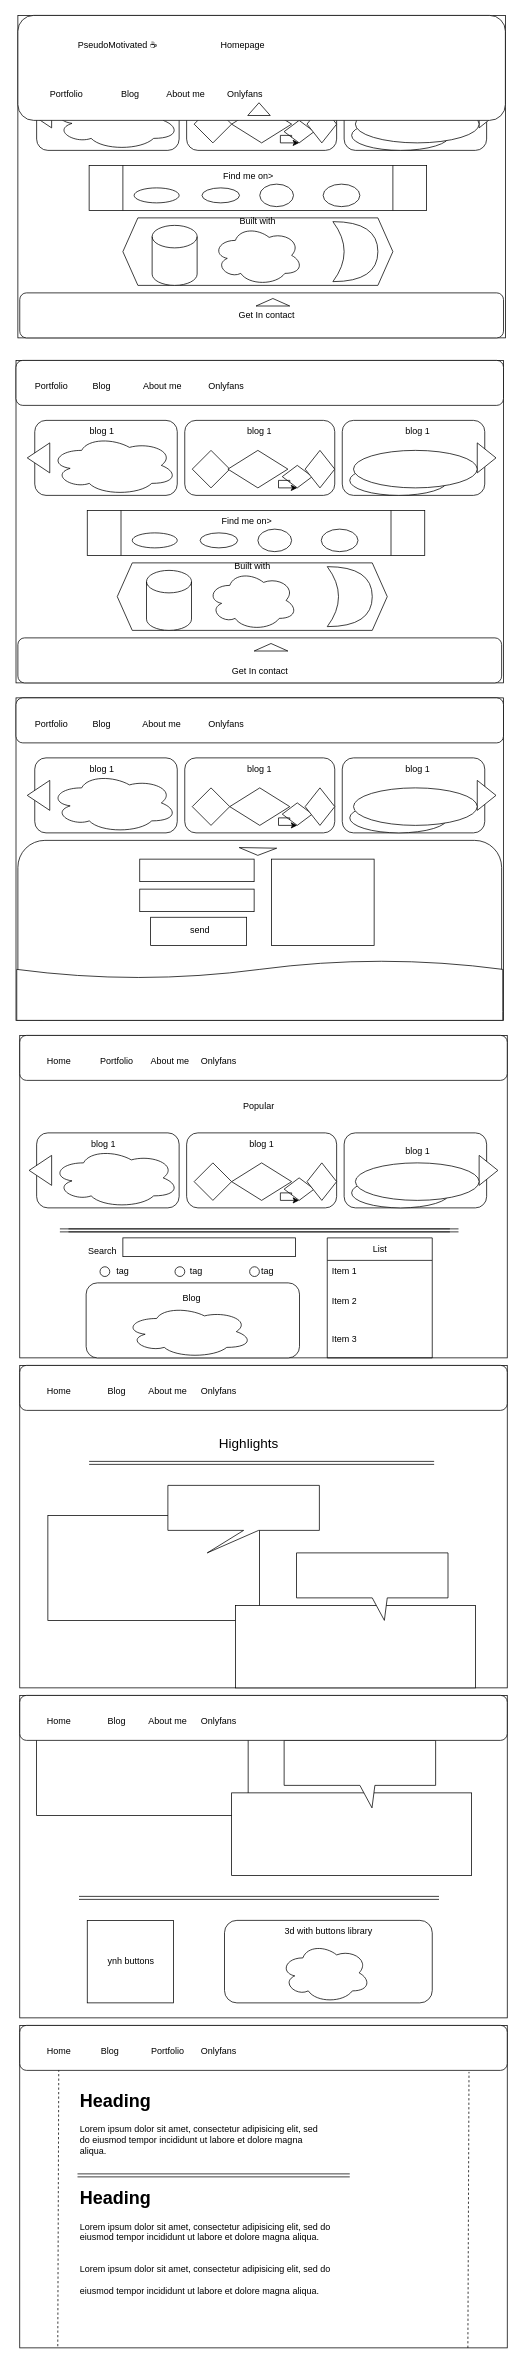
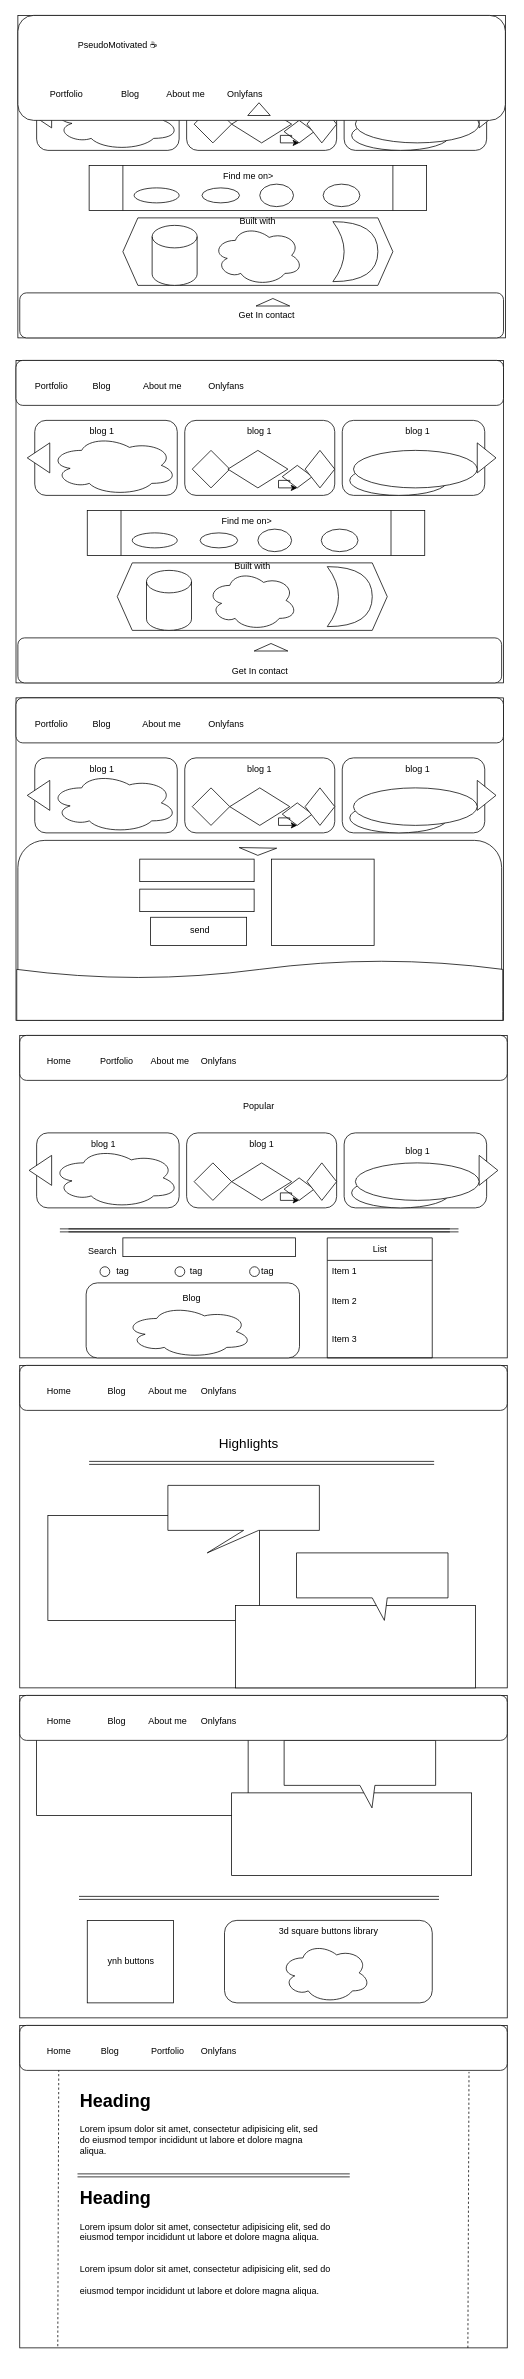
node "Homepage": removed
node "3d with buttons library": label "3d with buttons library" -> "3d square buttons library"
